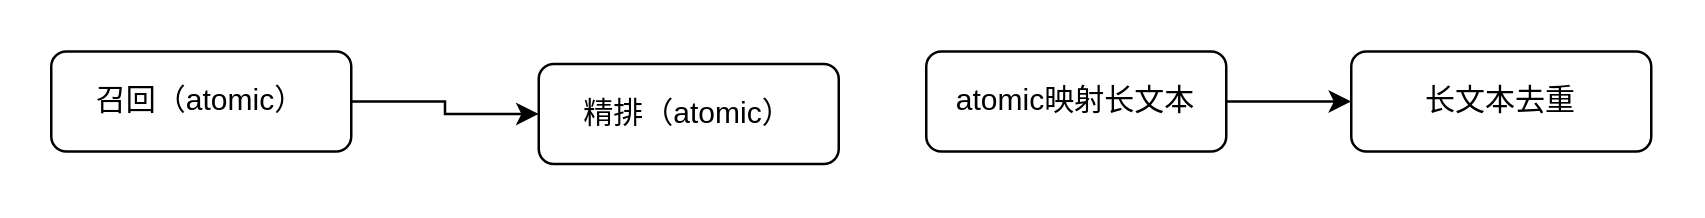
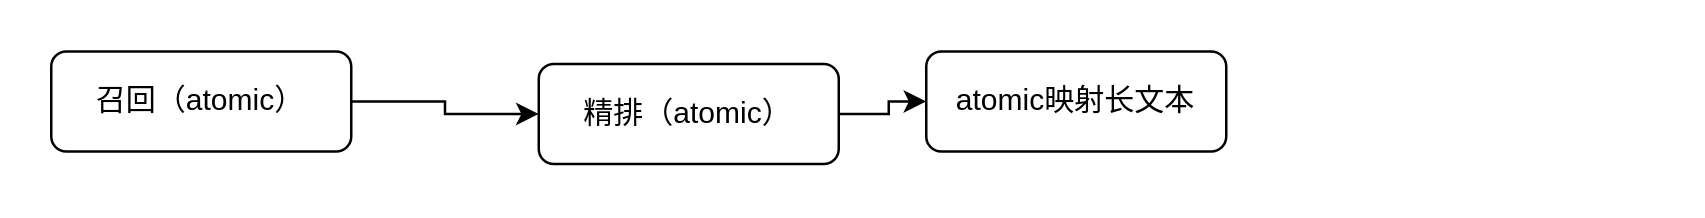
edge "atomic映射长文本" -> "长文本去重": removed
node "长文本去重": removed
edge "精排（atomic）" -> "atomic映射长文本": added
